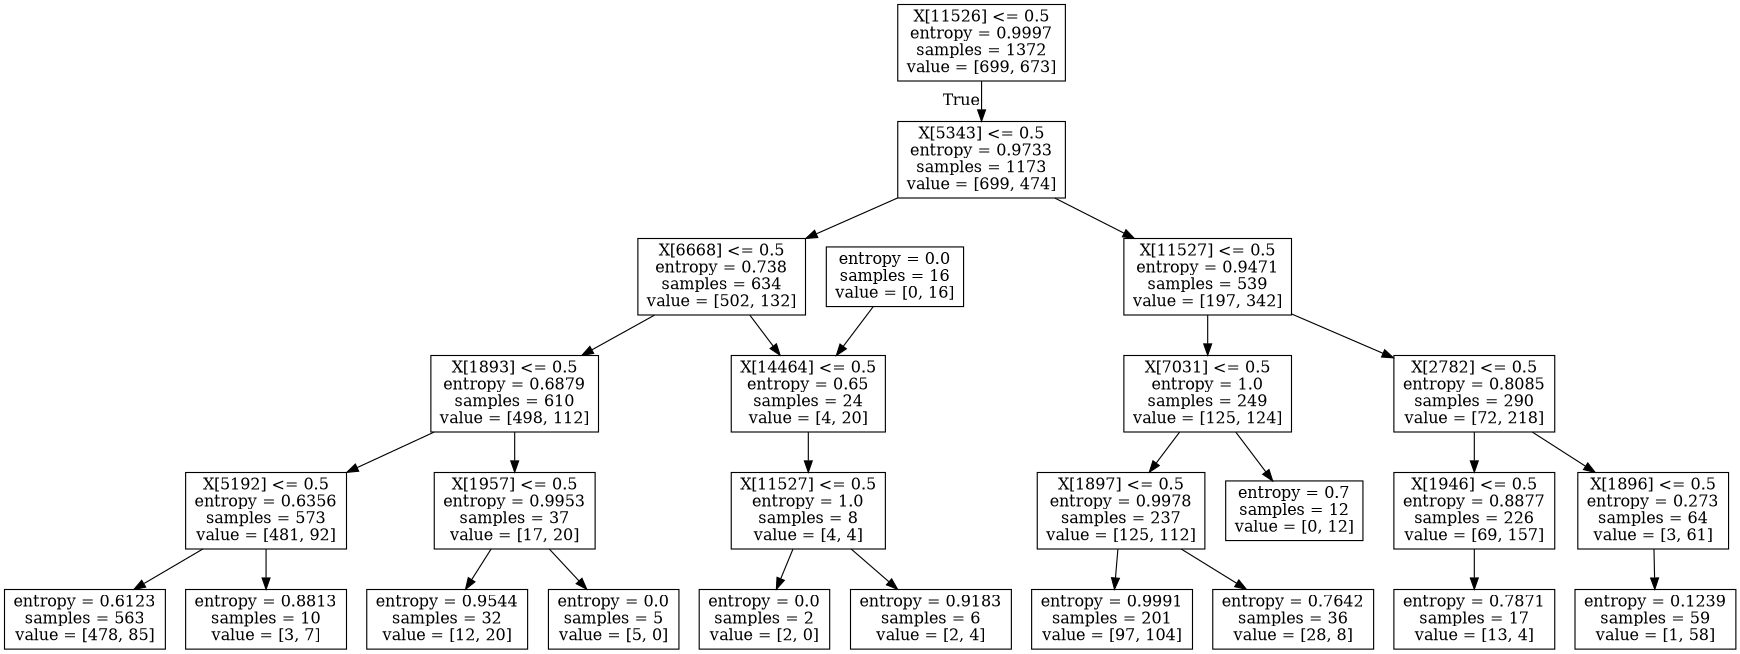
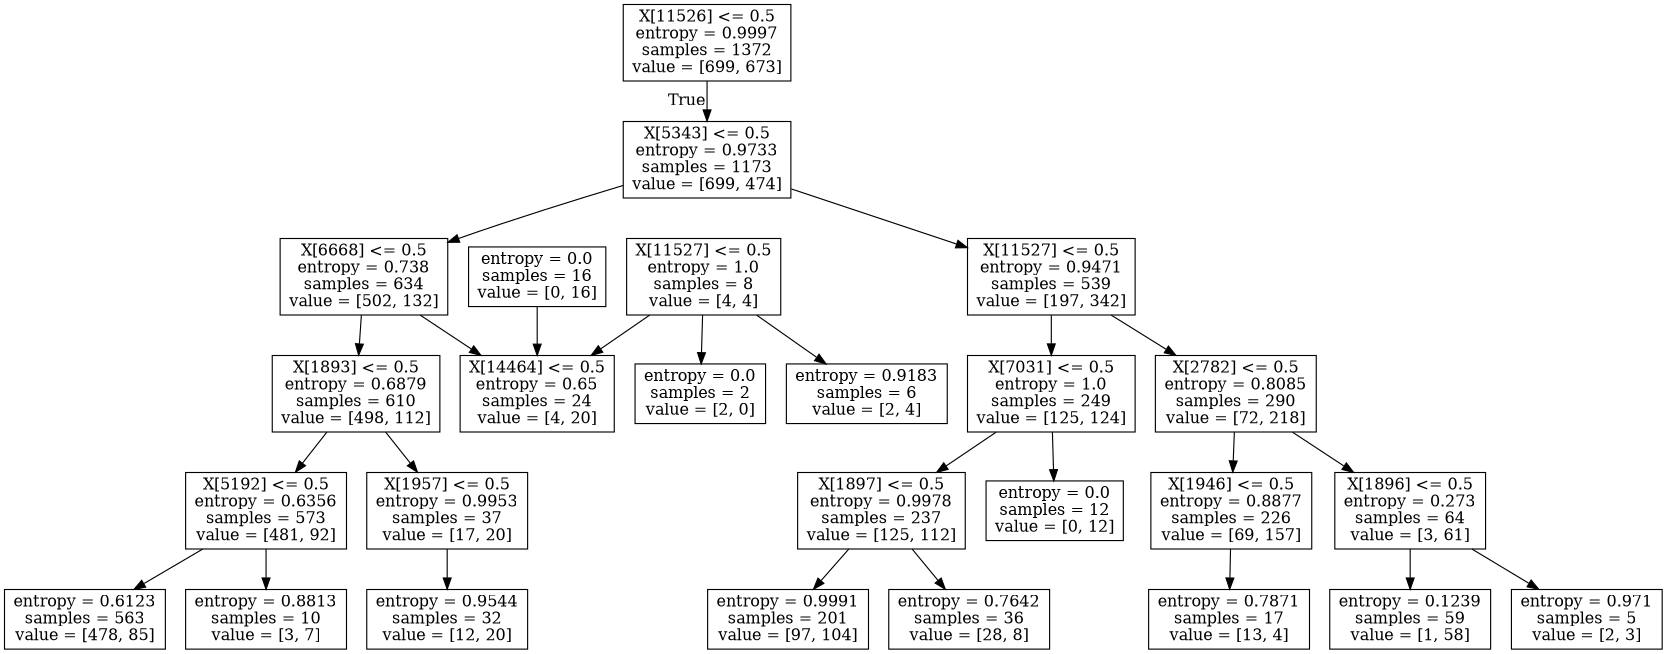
edge "X[14464] <= 0.5 entropy = 0.65 samples = 24 value = [4, 20]" -> "X[11527] <= 0.5 entropy = 1.0 samples = 8 value = [4, 4]": reversed
node "entropy = 0.7 samples = 12 value = [0, 12]": label "entropy = 0.7 samples = 12 value = [0, 12]" -> "entropy = 0.0 samples = 12 value = [0, 12]"
node "entropy = 0.0 samples = 5 value = [5, 0]": removed
node "entropy = 0.971 samples = 5 value = [2, 3]": added
